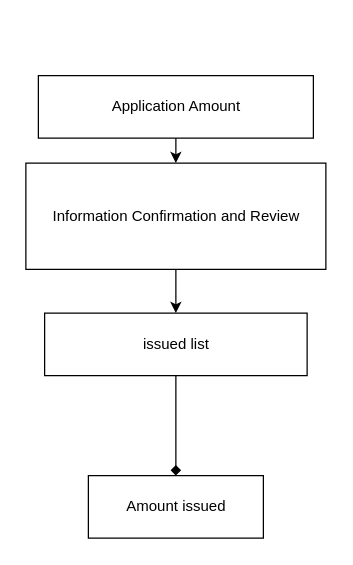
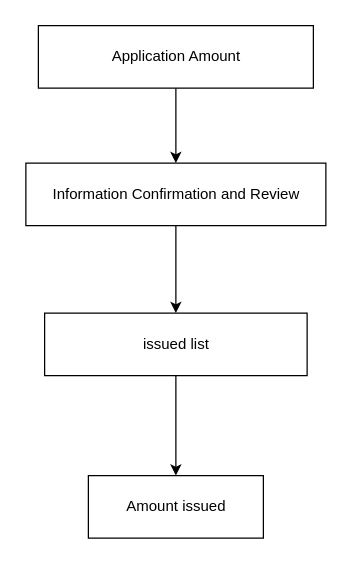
node "Application Amount": moved (176, 107) -> (176, 57)
node "Information Confirmation and Review": size 300x106 -> 300x63
edge "issued list" -> "Amount issued": arrowhead diamond -> classic
